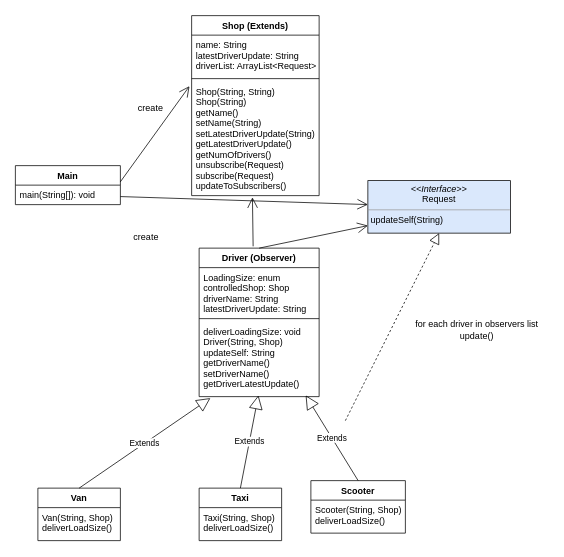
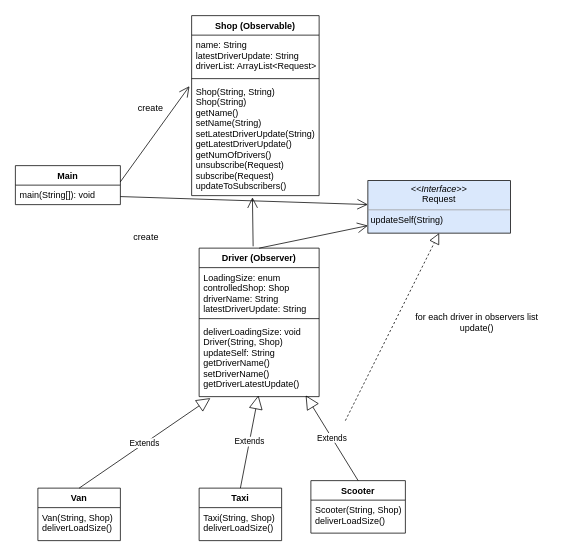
node "Shop (Extends)": label "Shop (Extends)" -> "Shop (Observable)"
node "for each driver in observers list update()": moved (477, 330) -> (477, 322)
